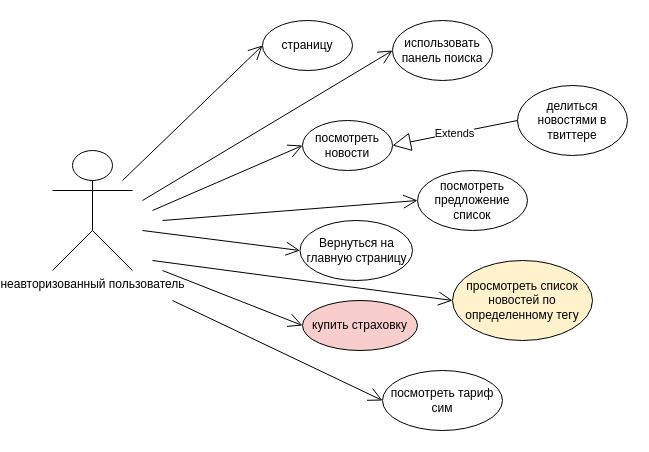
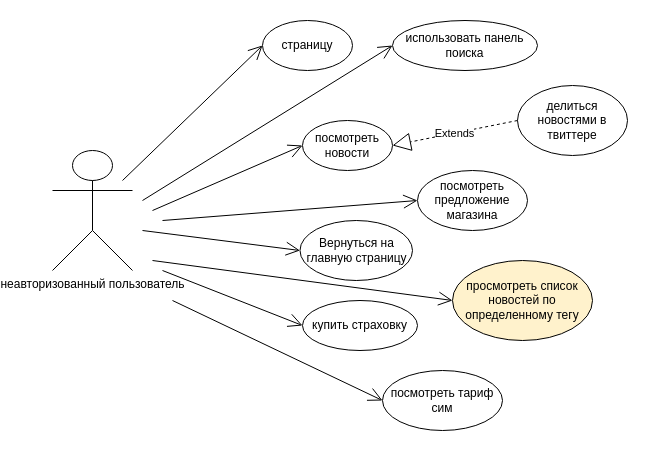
node "использовать панель поиска": size 100x60 -> 145x50
edge "делиться новостями в твиттере" -> "посмотреть новости": style solid -> dashed
node "посмотреть предложение список": label "посмотреть предложение список" -> "посмотреть предложение магазина"
node "купить страховку": fillcolor #f8cecc -> #ffffff
